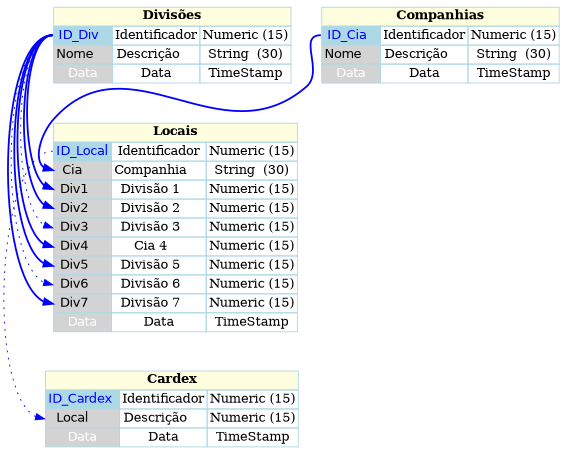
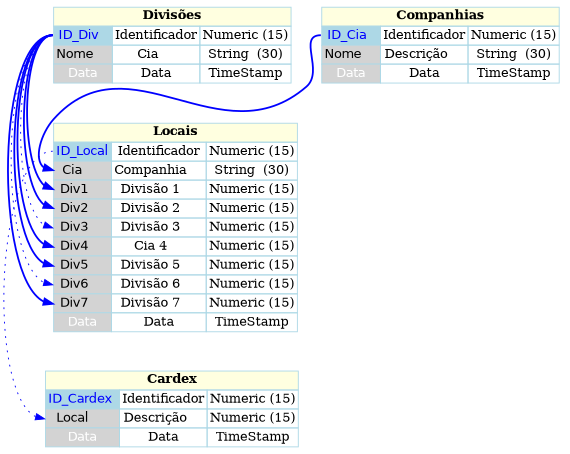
node "Divisões": text "Descrição" -> "Cia"
